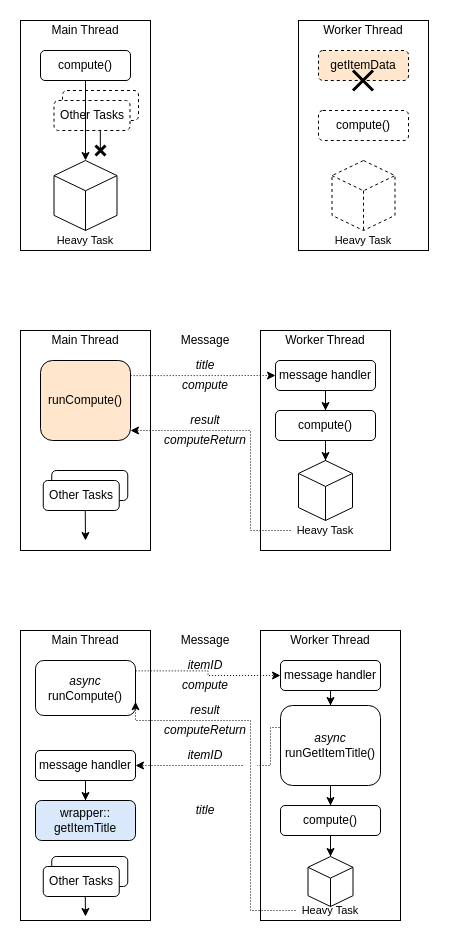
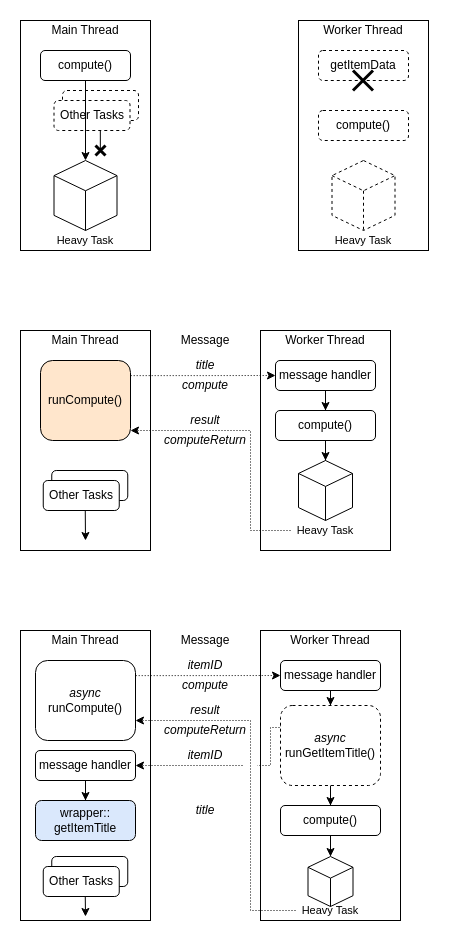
node "getItemData": fillcolor #ffe6cc -> #ffffff
node "async runCompute()": size 100x55 -> 100x80
node "async runGetItemTitle()": style solid -> dashed
